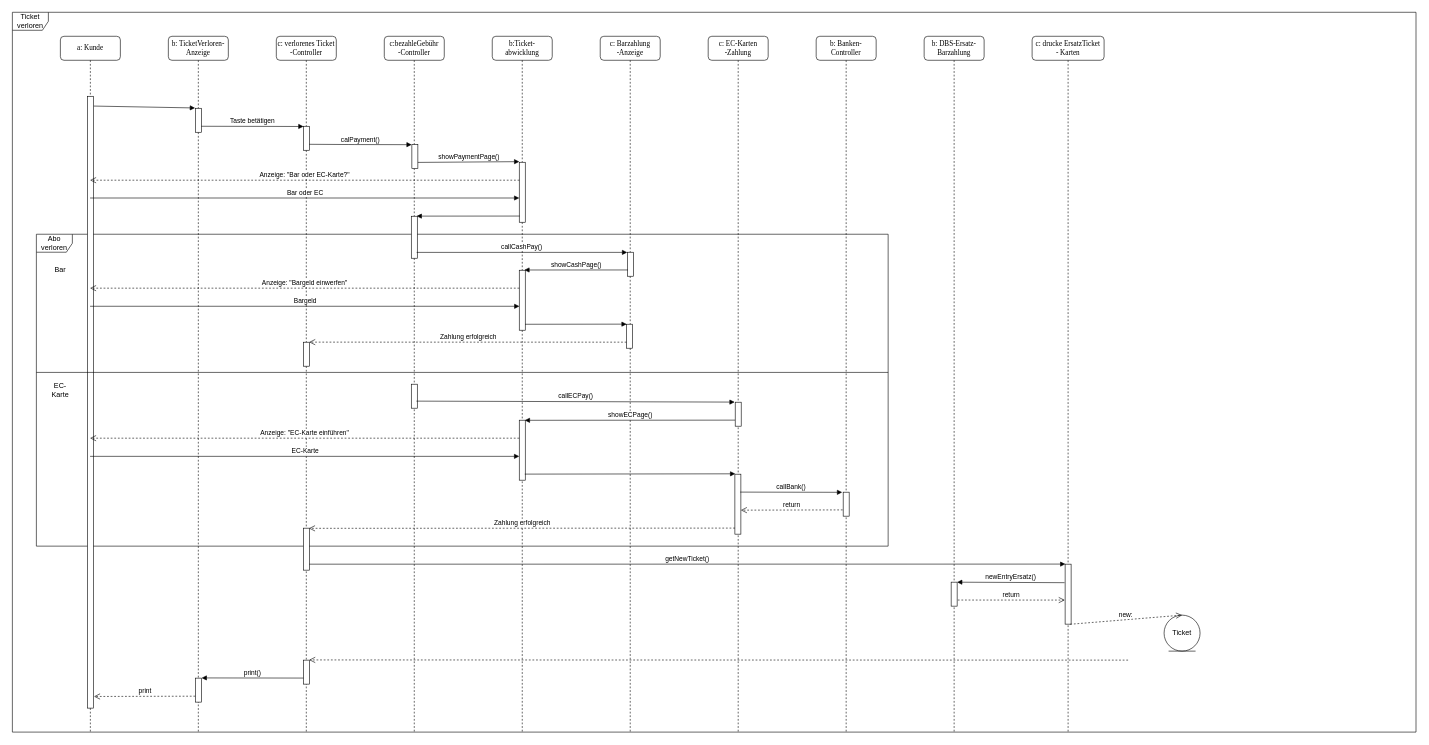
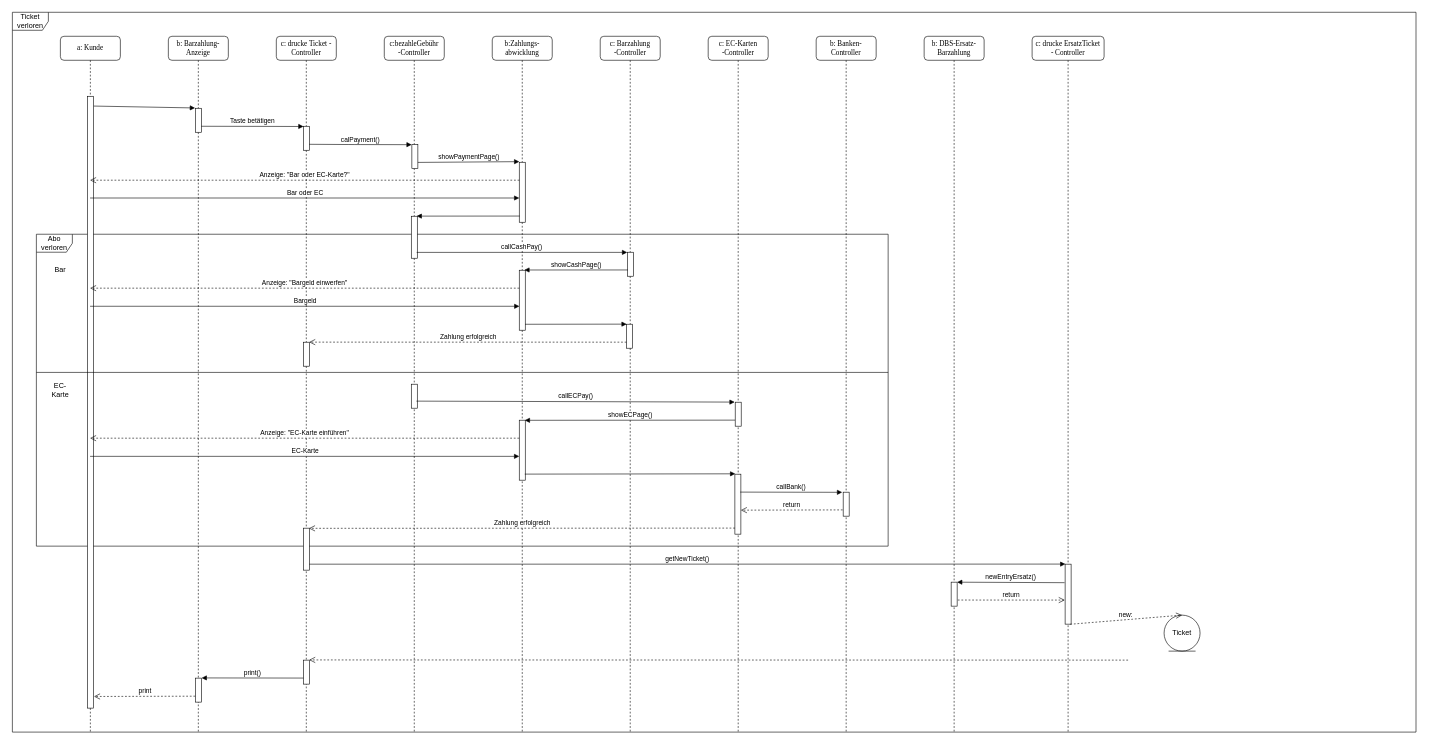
node "b: TicketVerloren-Anzeige": label "b: TicketVerloren-Anzeige" -> "b: Barzahlung-Anzeige"
node "c: verlorenes Ticket -Controller": label "c: verlorenes Ticket -Controller" -> "c: drucke Ticket -Controller"
node "b:Ticket- abwicklung": label "b:Ticket- abwicklung" -> "b:Zahlungs- abwicklung"
node "c: Barzahlung -Anzeige": label "c: Barzahlung -Anzeige" -> "c: Barzahlung -Controller"
node "c: EC-Karten -Zahlung": label "c: EC-Karten -Zahlung" -> "c: EC-Karten -Controller"
node "c: drucke ErsatzTicket - Karten": label "c: drucke ErsatzTicket - Karten" -> "c: drucke ErsatzTicket - Controller"
